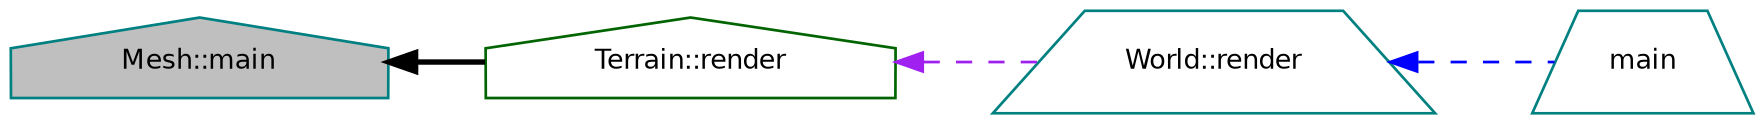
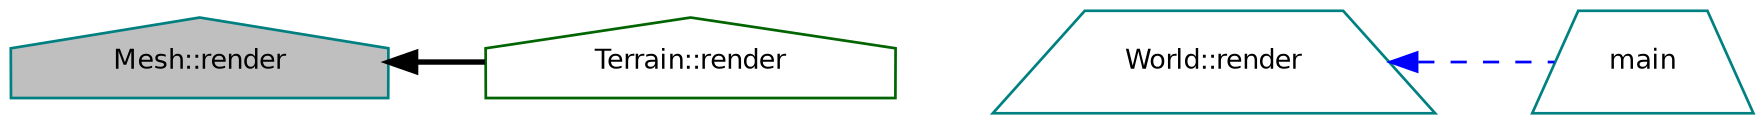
node "Mesh::main": label "Mesh::main" -> "Mesh::render"
edge "World::render" -> "Terrain::render": removed
